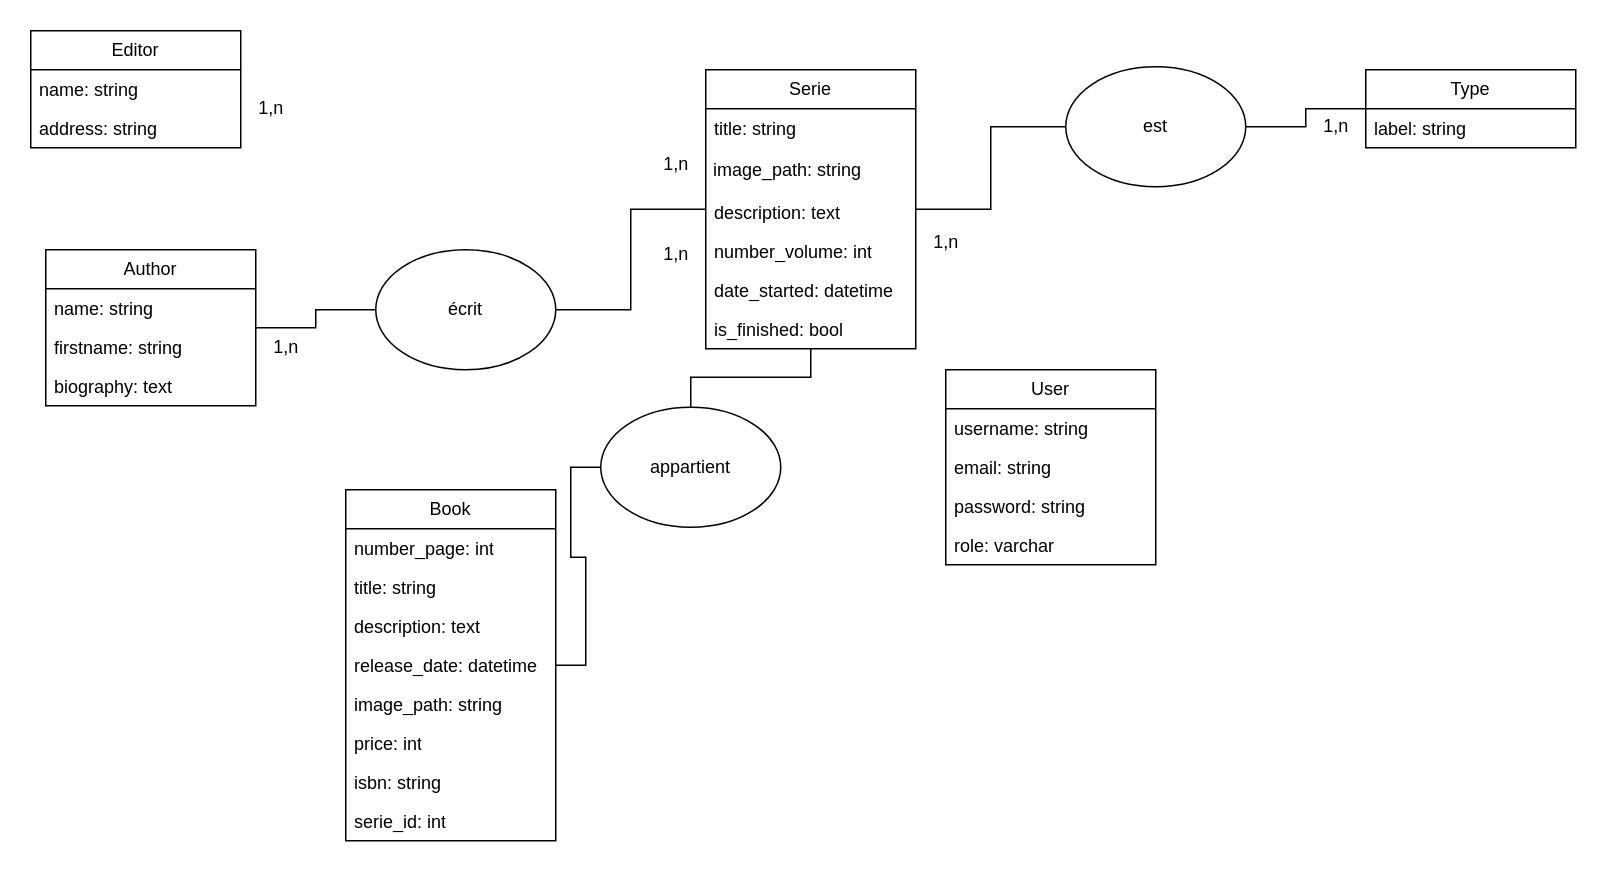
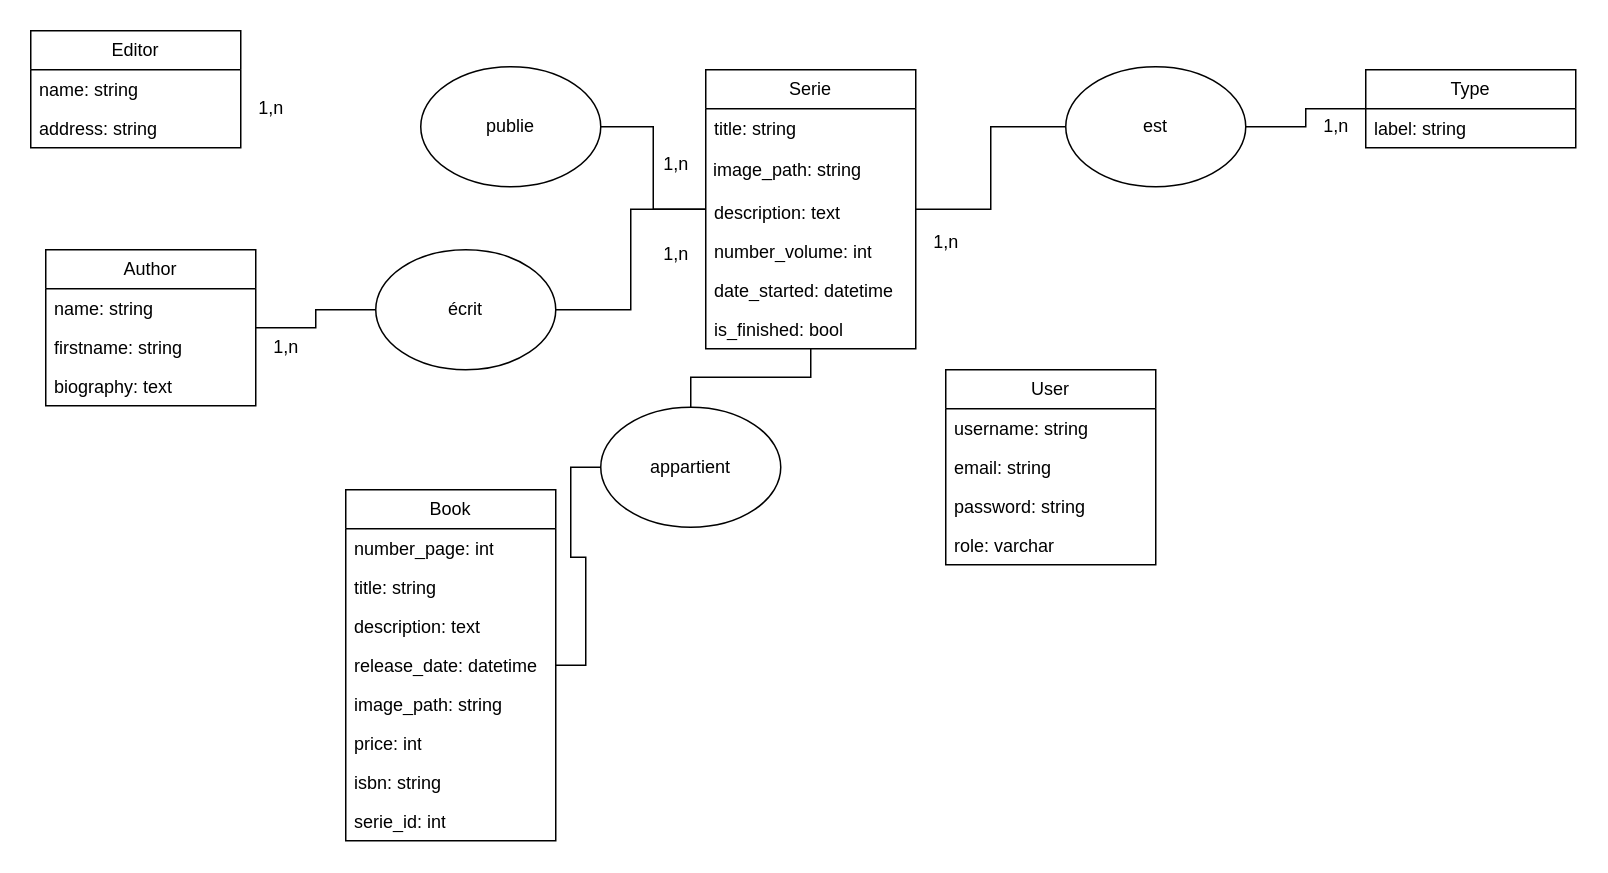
node "publie": added
edge "publie" -- "Serie": added
